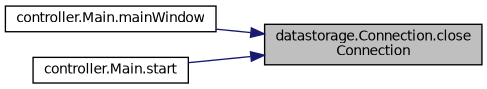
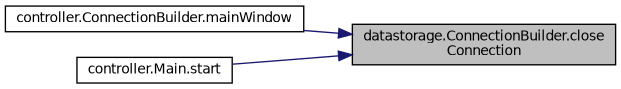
node "controller.Main.mainWindow": label "controller.Main.mainWindow" -> "controller.ConnectionBuilder.mainWindow"
node "datastorage.Connection.close Connection": label "datastorage.Connection.close Connection" -> "datastorage.ConnectionBuilder.close Connection"
